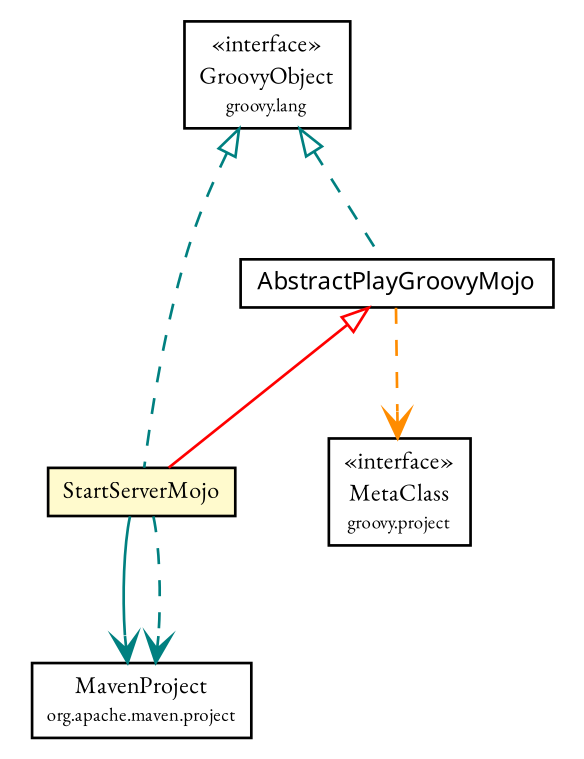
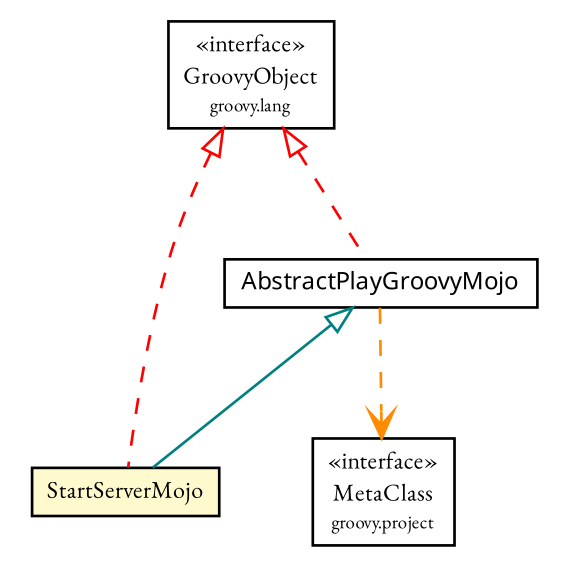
edge "AbstractPlayGroovyMojo" -> "GroovyObject": color teal -> red
edge "StartServerMojo" -> "GroovyObject": color teal -> red
edge "StartServerMojo" -> "AbstractPlayGroovyMojo": color red -> teal
node "MavenProject": removed
